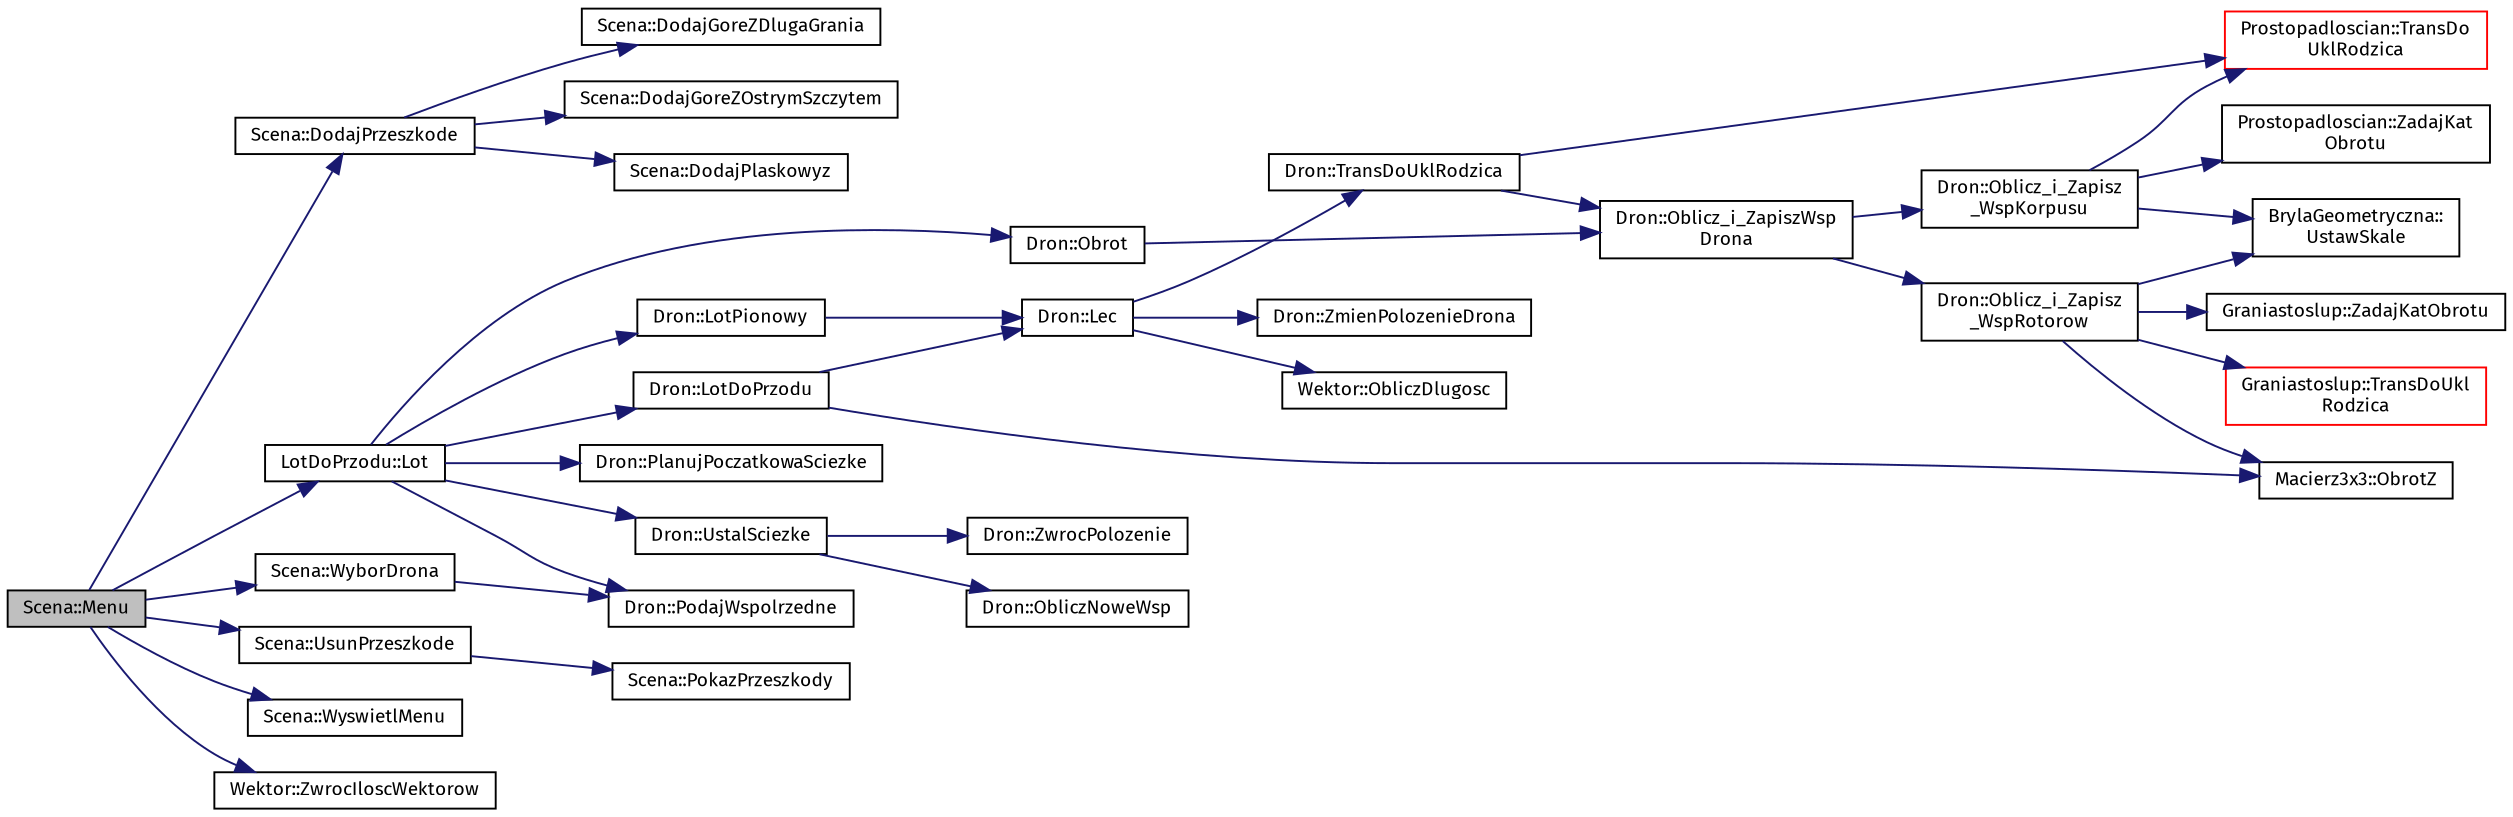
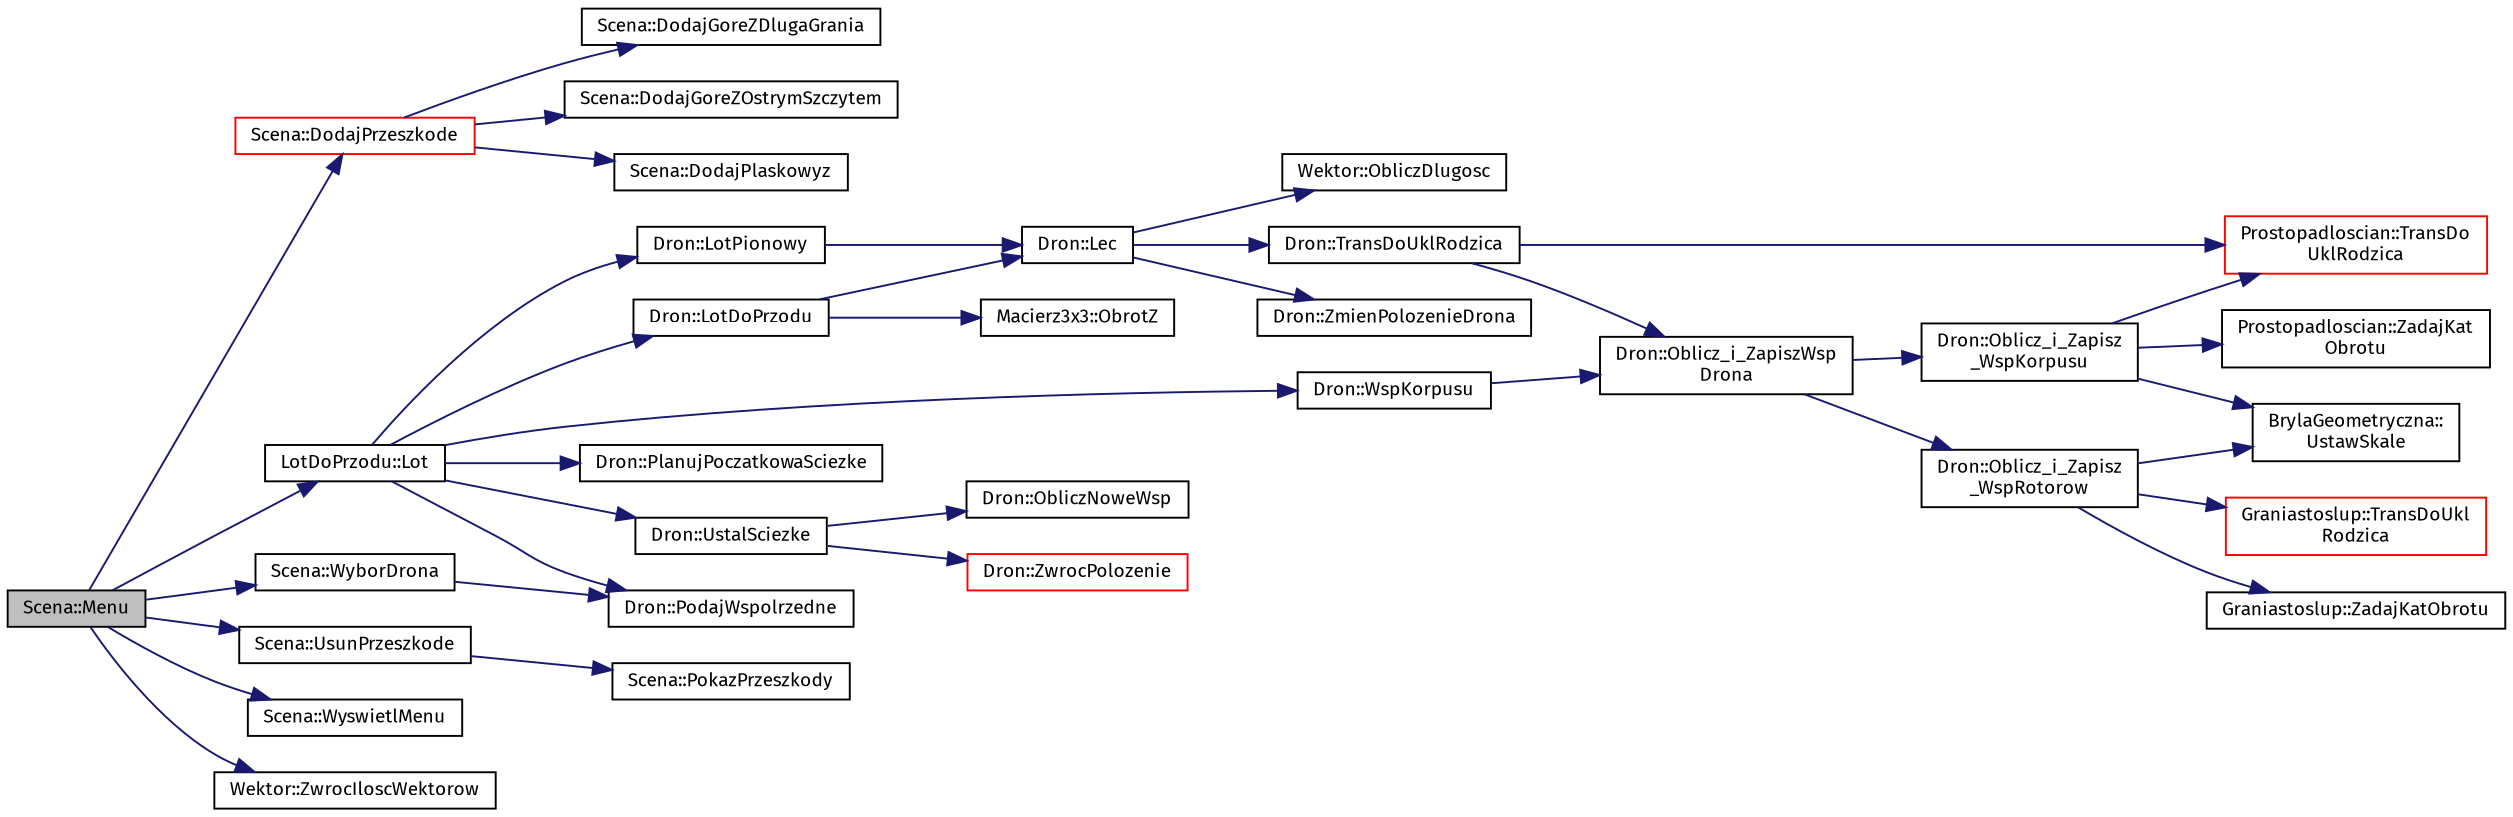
node "Scena::DodajPrzeszkode": color black -> red
node "Dron::Obrot": label "Dron::Obrot" -> "Dron::WspKorpusu"
edge "Dron::Oblicz_i_Zapisz _WspRotorow" -> "Macierz3x3::ObrotZ": removed
node "Dron::ZwrocPolozenie": color black -> red
